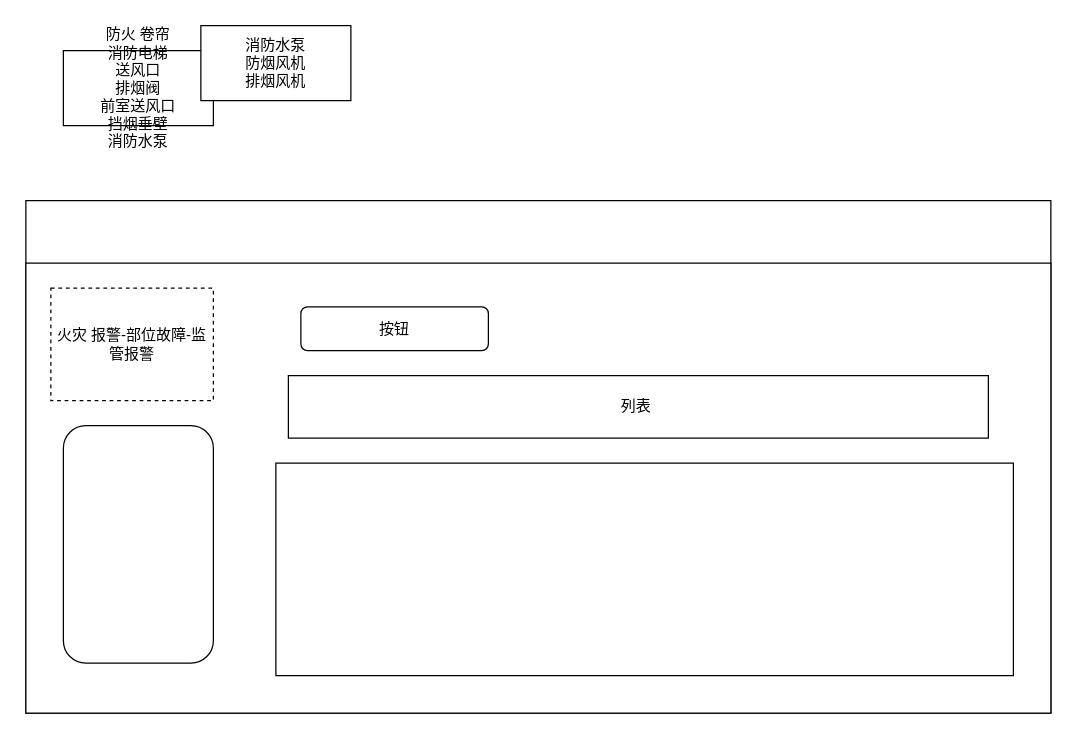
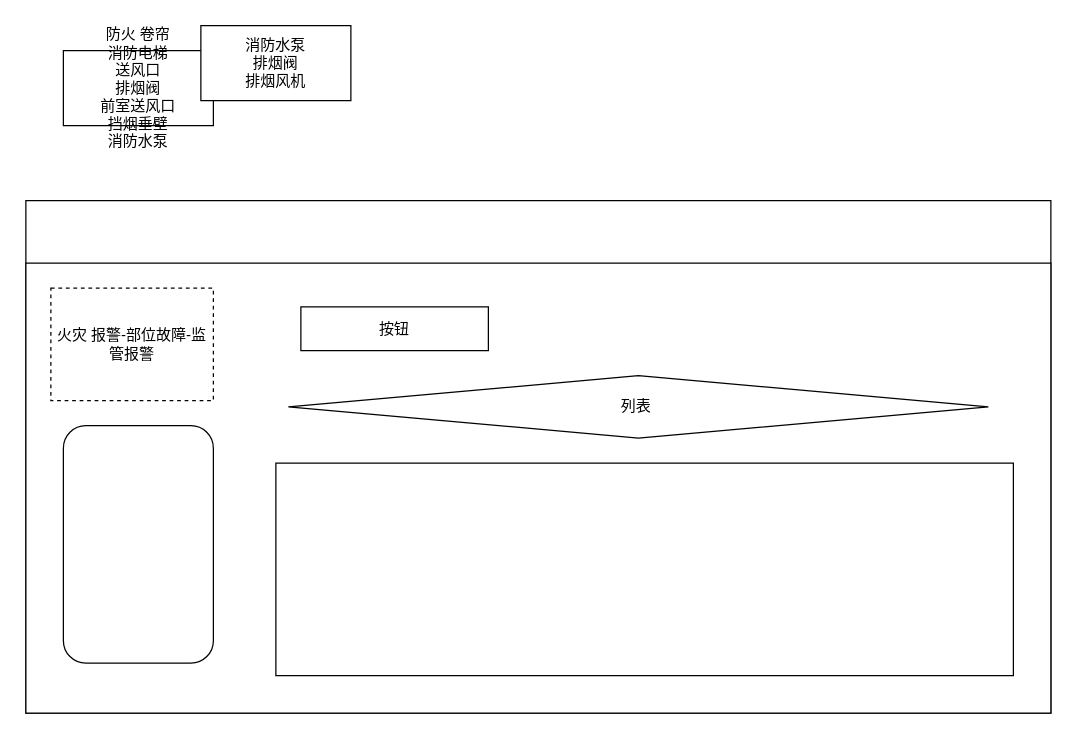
node "消防水泵 防烟风机 排烟风机": label "消防水泵 防烟风机 排烟风机" -> "消防水泵 排烟阀 排烟风机"
node "按钮": shape rounded rectangle -> rectangle
node "列表": shape rectangle -> diamond
